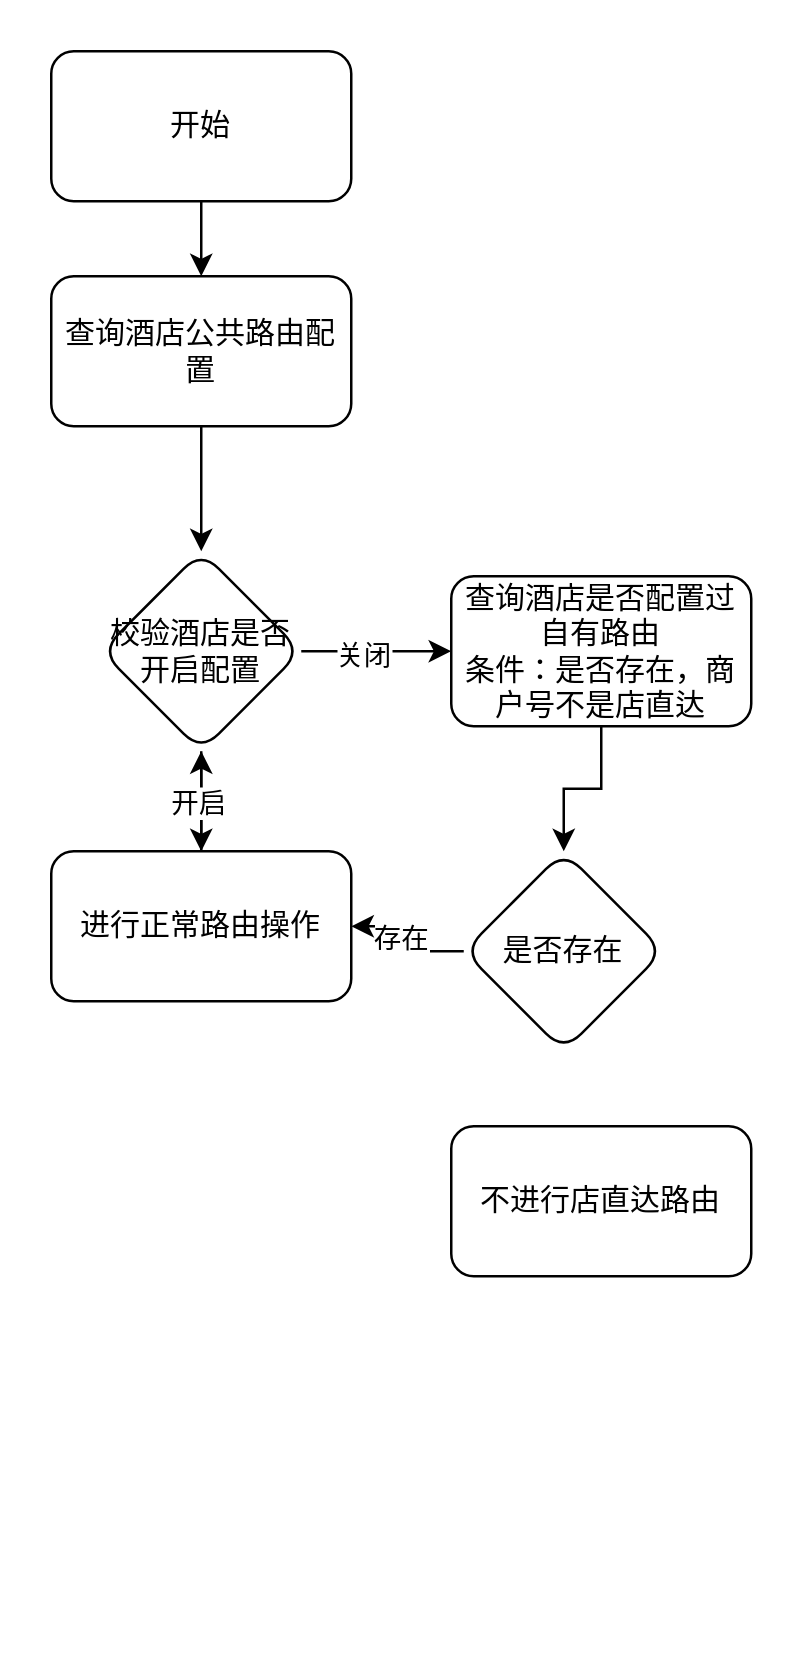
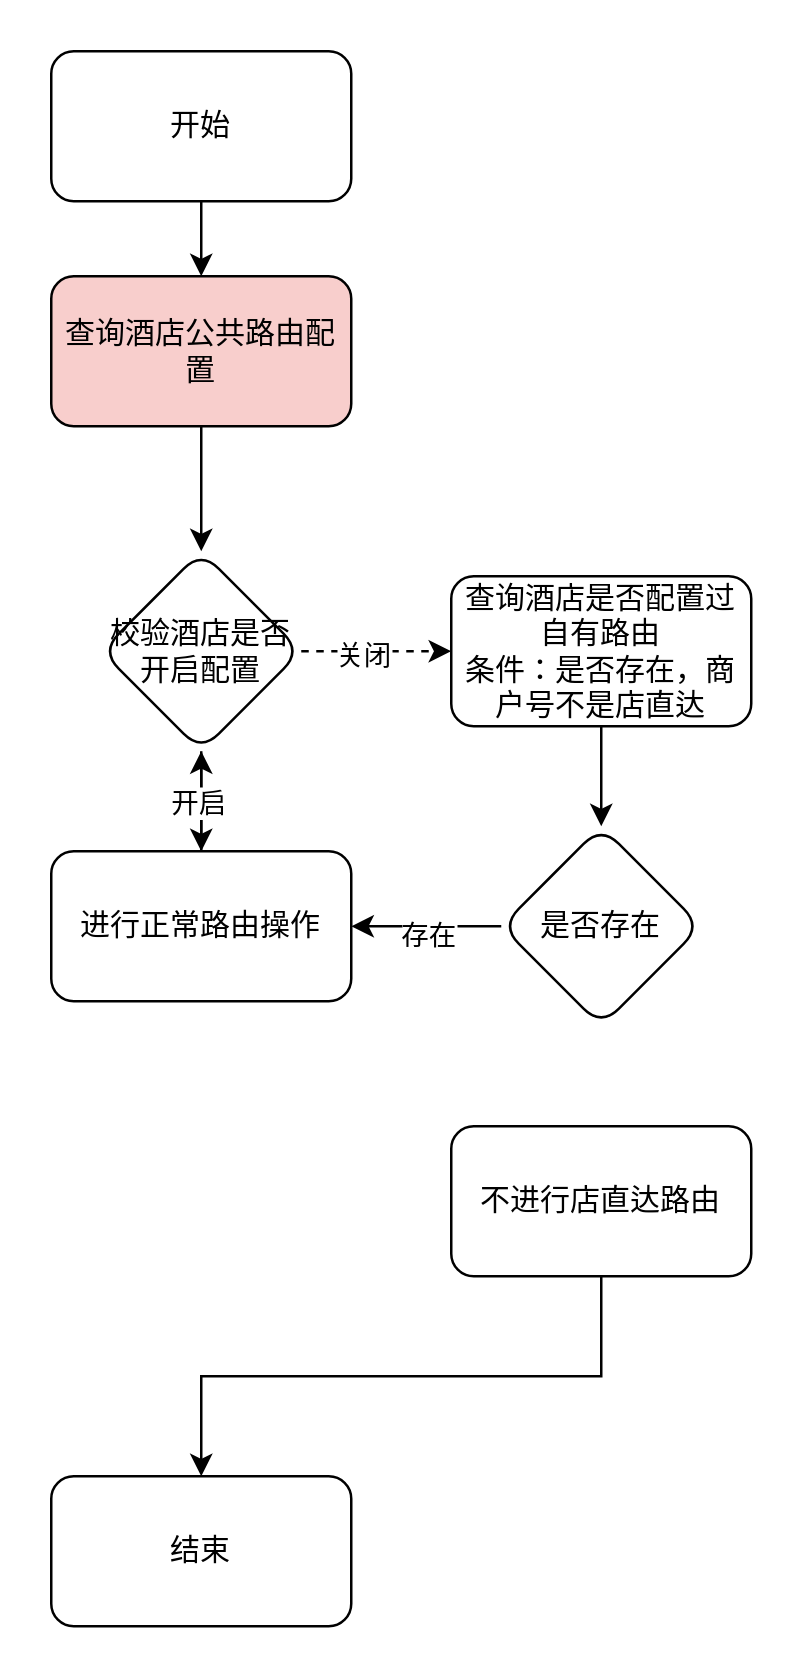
node "查询酒店公共路由配置": fillcolor #ffffff -> #f8cecc
edge "校验酒店是否开启配置" -> "查询酒店是否配置过自有路由 条件：是否存在，商户号不是店直达": style solid -> dashed
node "是否存在": moved (564, 951) -> (601, 926)
edge "不进行店直达路由" -> "结束": added
node "结束": added
